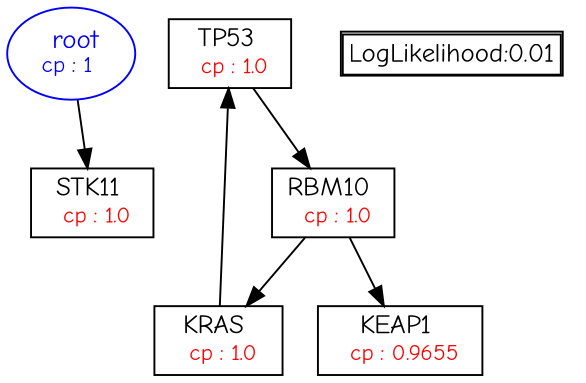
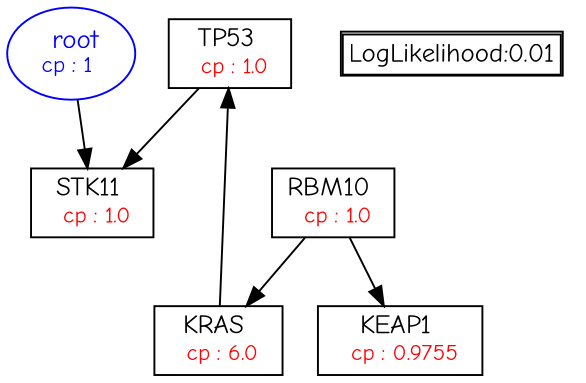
edge "TP53" -> "RBM10": now "TP53" -> "STK11"
node "KRAS": text "cp : 1.0" -> "cp : 6.0"
node "KEAP1": text "cp : 0.9655" -> "cp : 0.9755"
